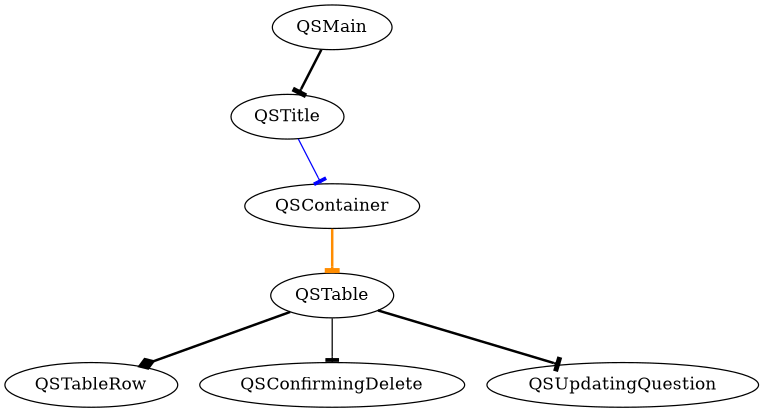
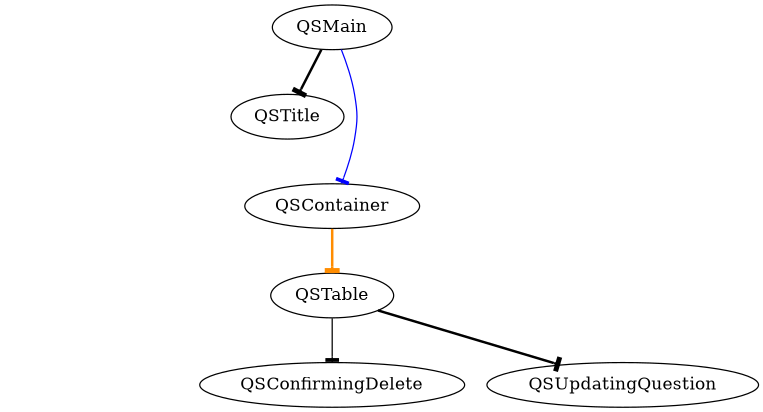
edge "QSTitle" -> "QSContainer": now "QSMain" -> "QSContainer"
node "QSTableRow": removed
